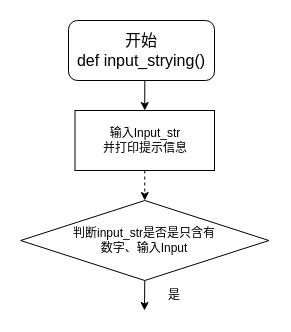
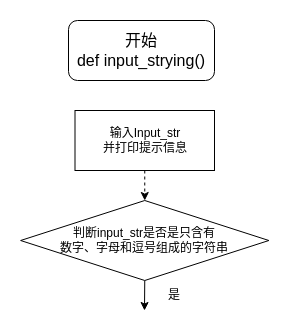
edge "开始 def input_strying()" -> "输入Input_str 并打印提示信息": removed
node "判断input_str是否是只含有 数字、输入Input": label "判断input_str是否是只含有 数字、输入Input" -> "判断input_str是否是只含有 数字、字母和逗号组成的字符串"
